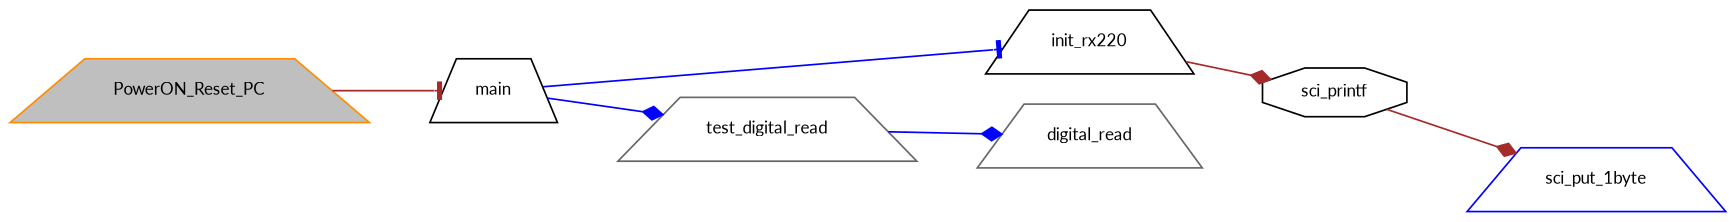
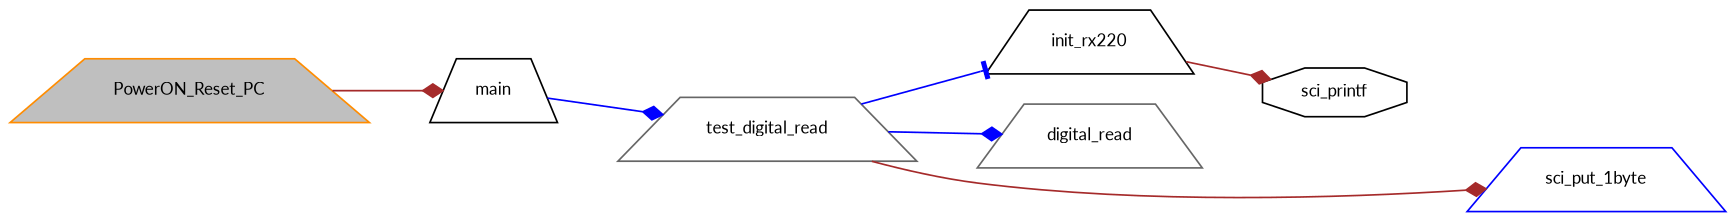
edge "main" -> "init_rx220": now "test_digital_read" -> "init_rx220"
edge "PowerON_Reset_PC" -> "main": arrowhead tee -> diamond
edge "sci_printf" -> "sci_put_1byte": now "test_digital_read" -> "sci_put_1byte"
